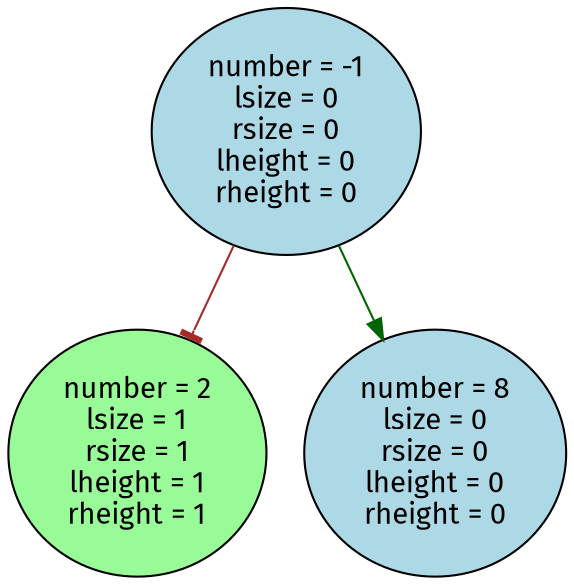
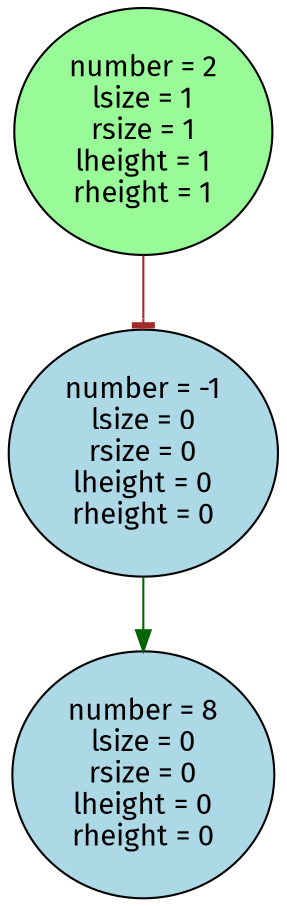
edge "number = -1 lsize = 0 rsize = 0 lheight = 0 rheight = 0" -> "number = 2 lsize = 1 rsize = 1 lheight = 1 rheight = 1": reversed
